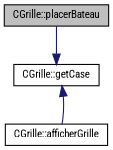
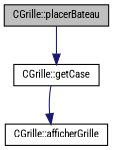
edge "CGrille::afficherGrille" -> "CGrille::getCase": reversed
